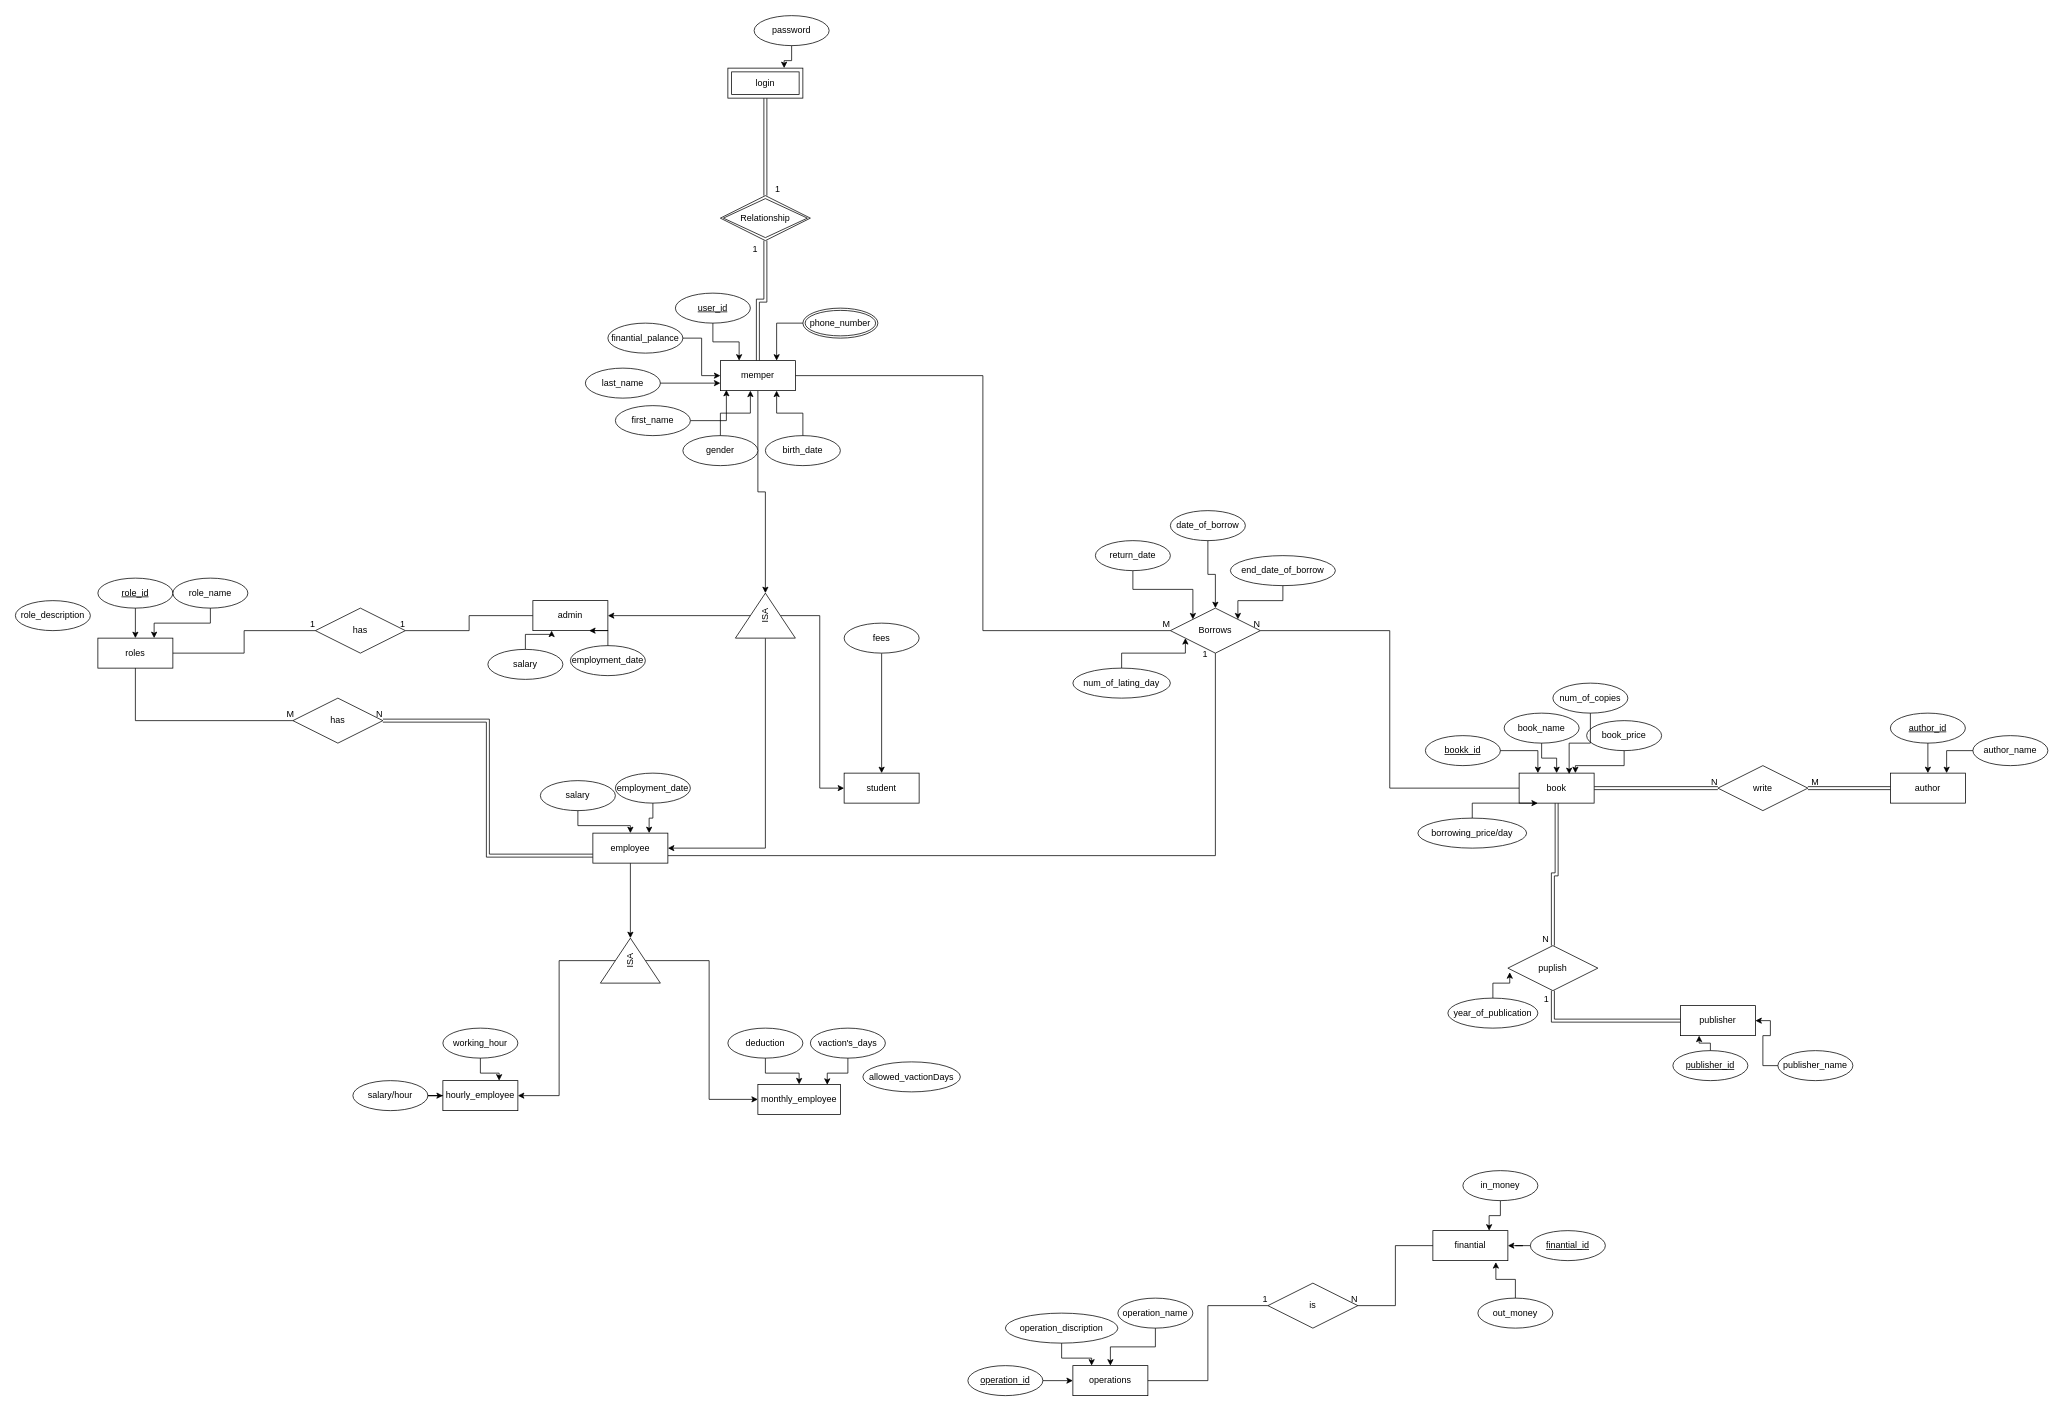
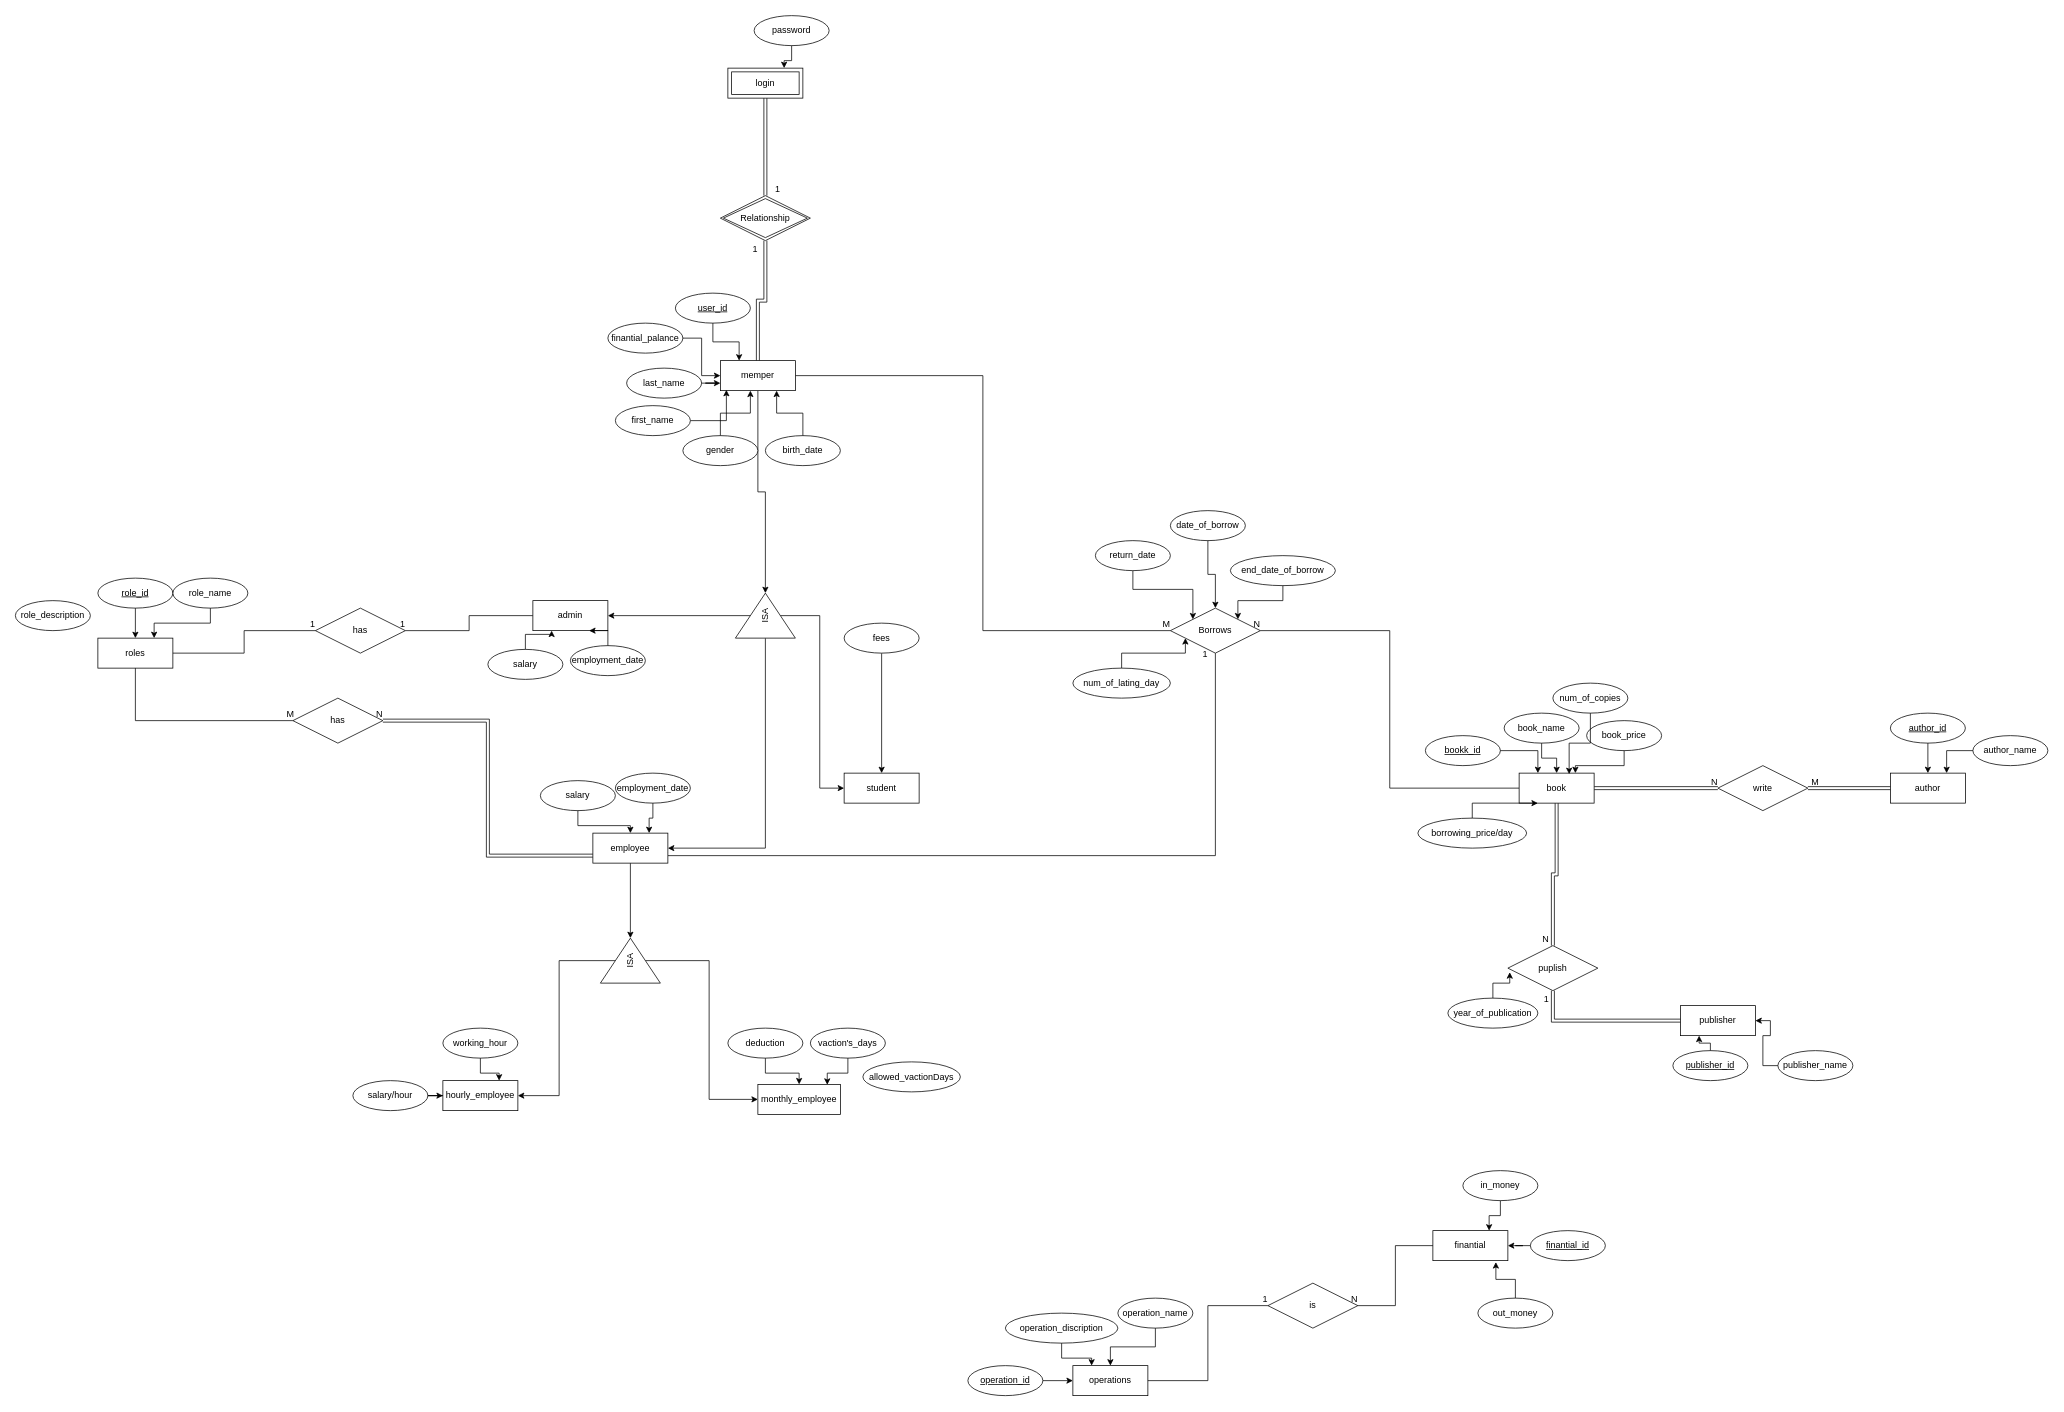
node "phone_number": removed
edge "phone_number" -> "memper": removed
node "last_name": moved (623, 383) -> (664, 383)
